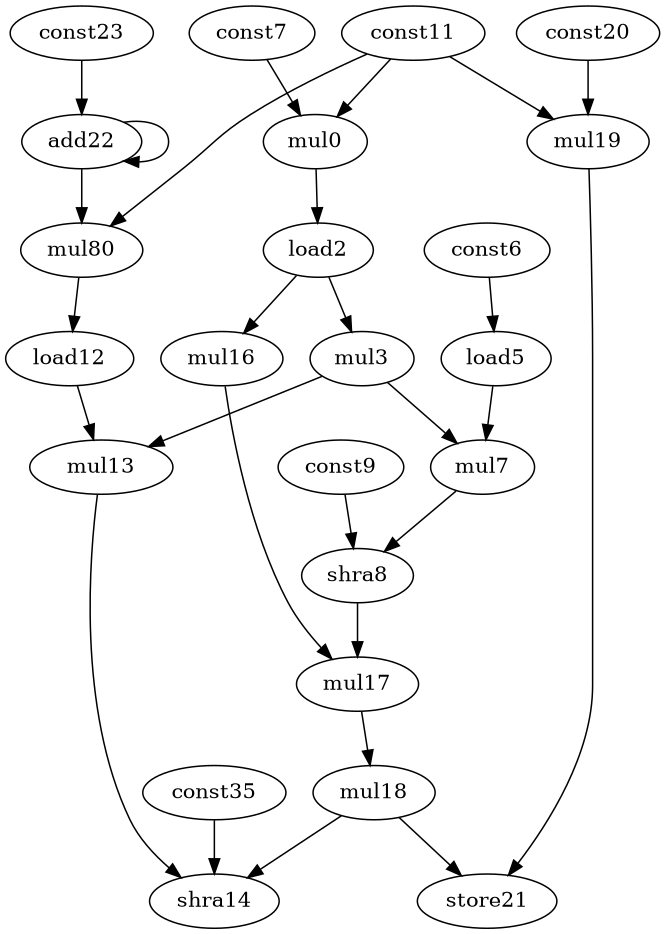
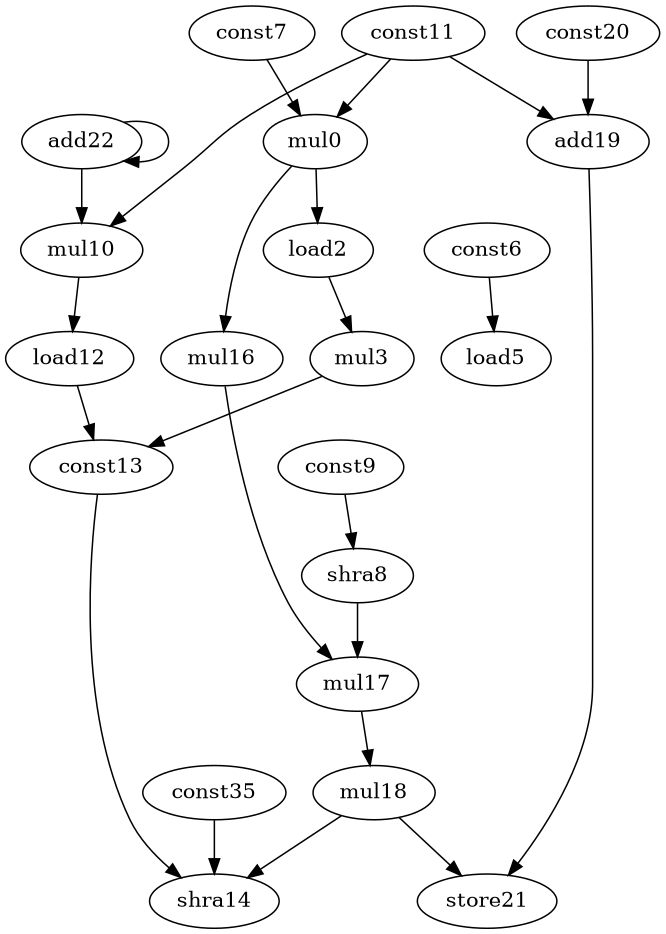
node "const23": removed
node "mul19": label "mul19" -> "add19"
node "mul80": label "mul80" -> "mul10"
edge "load2" -> "mul16": now "mul0" -> "mul16"
node "mul13": label "mul13" -> "const13"
node "mul7": removed
